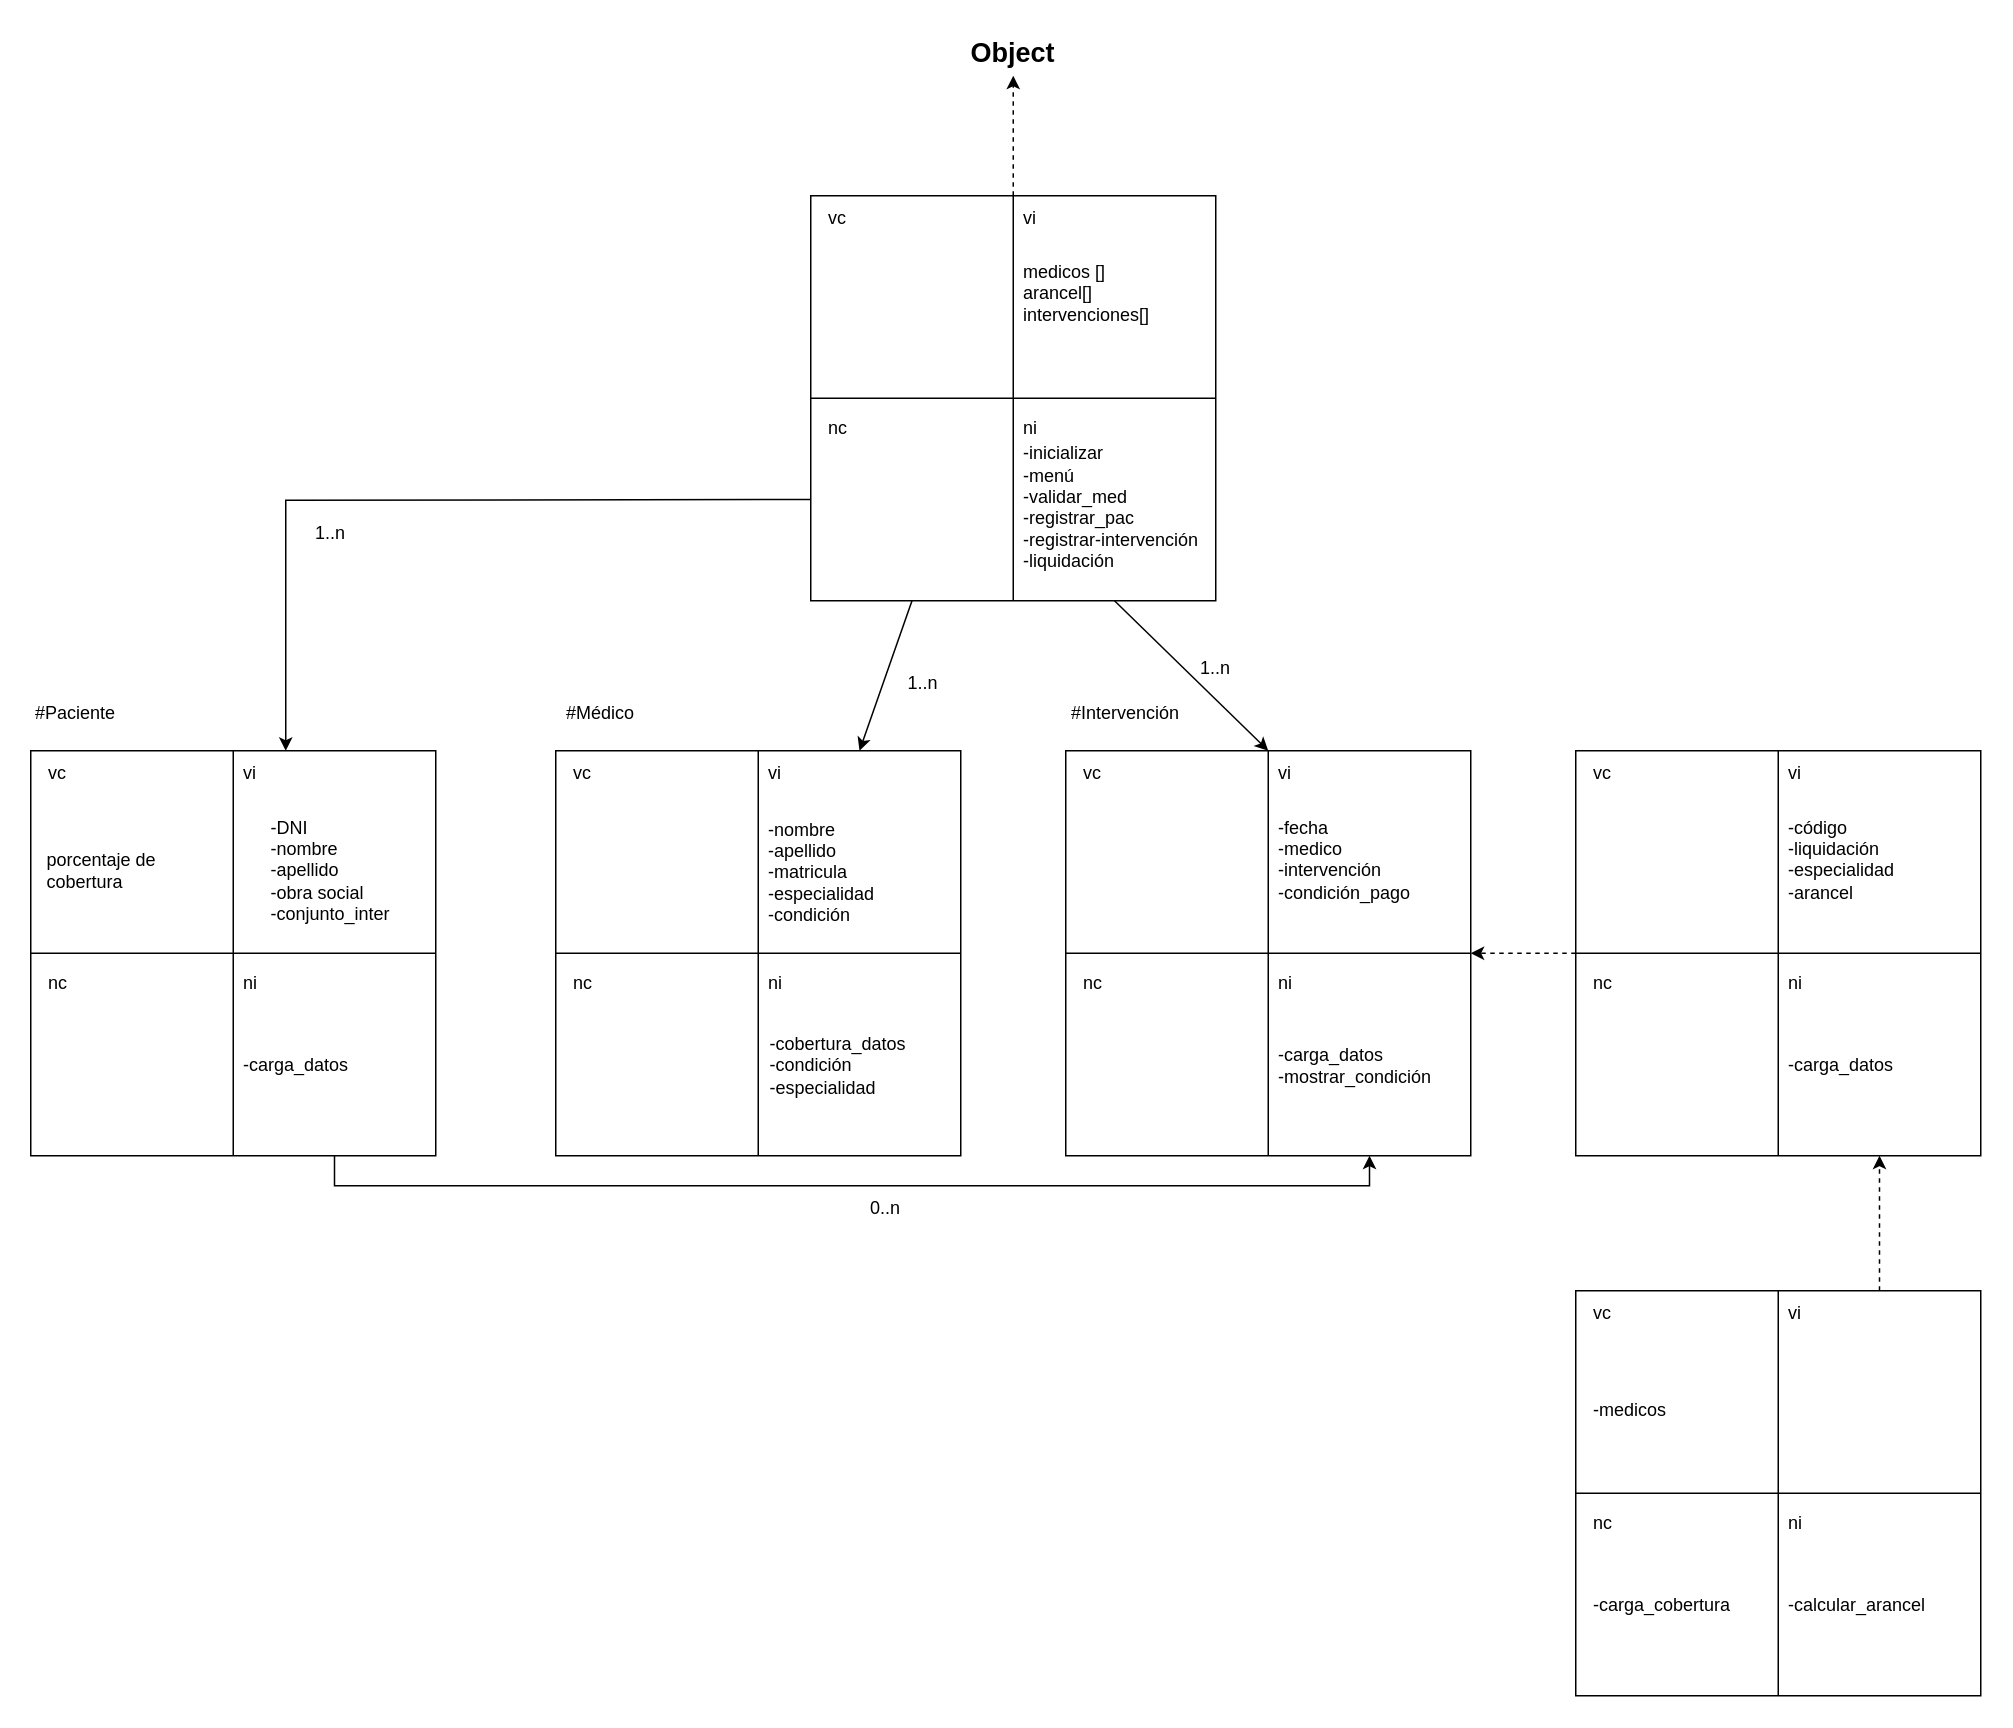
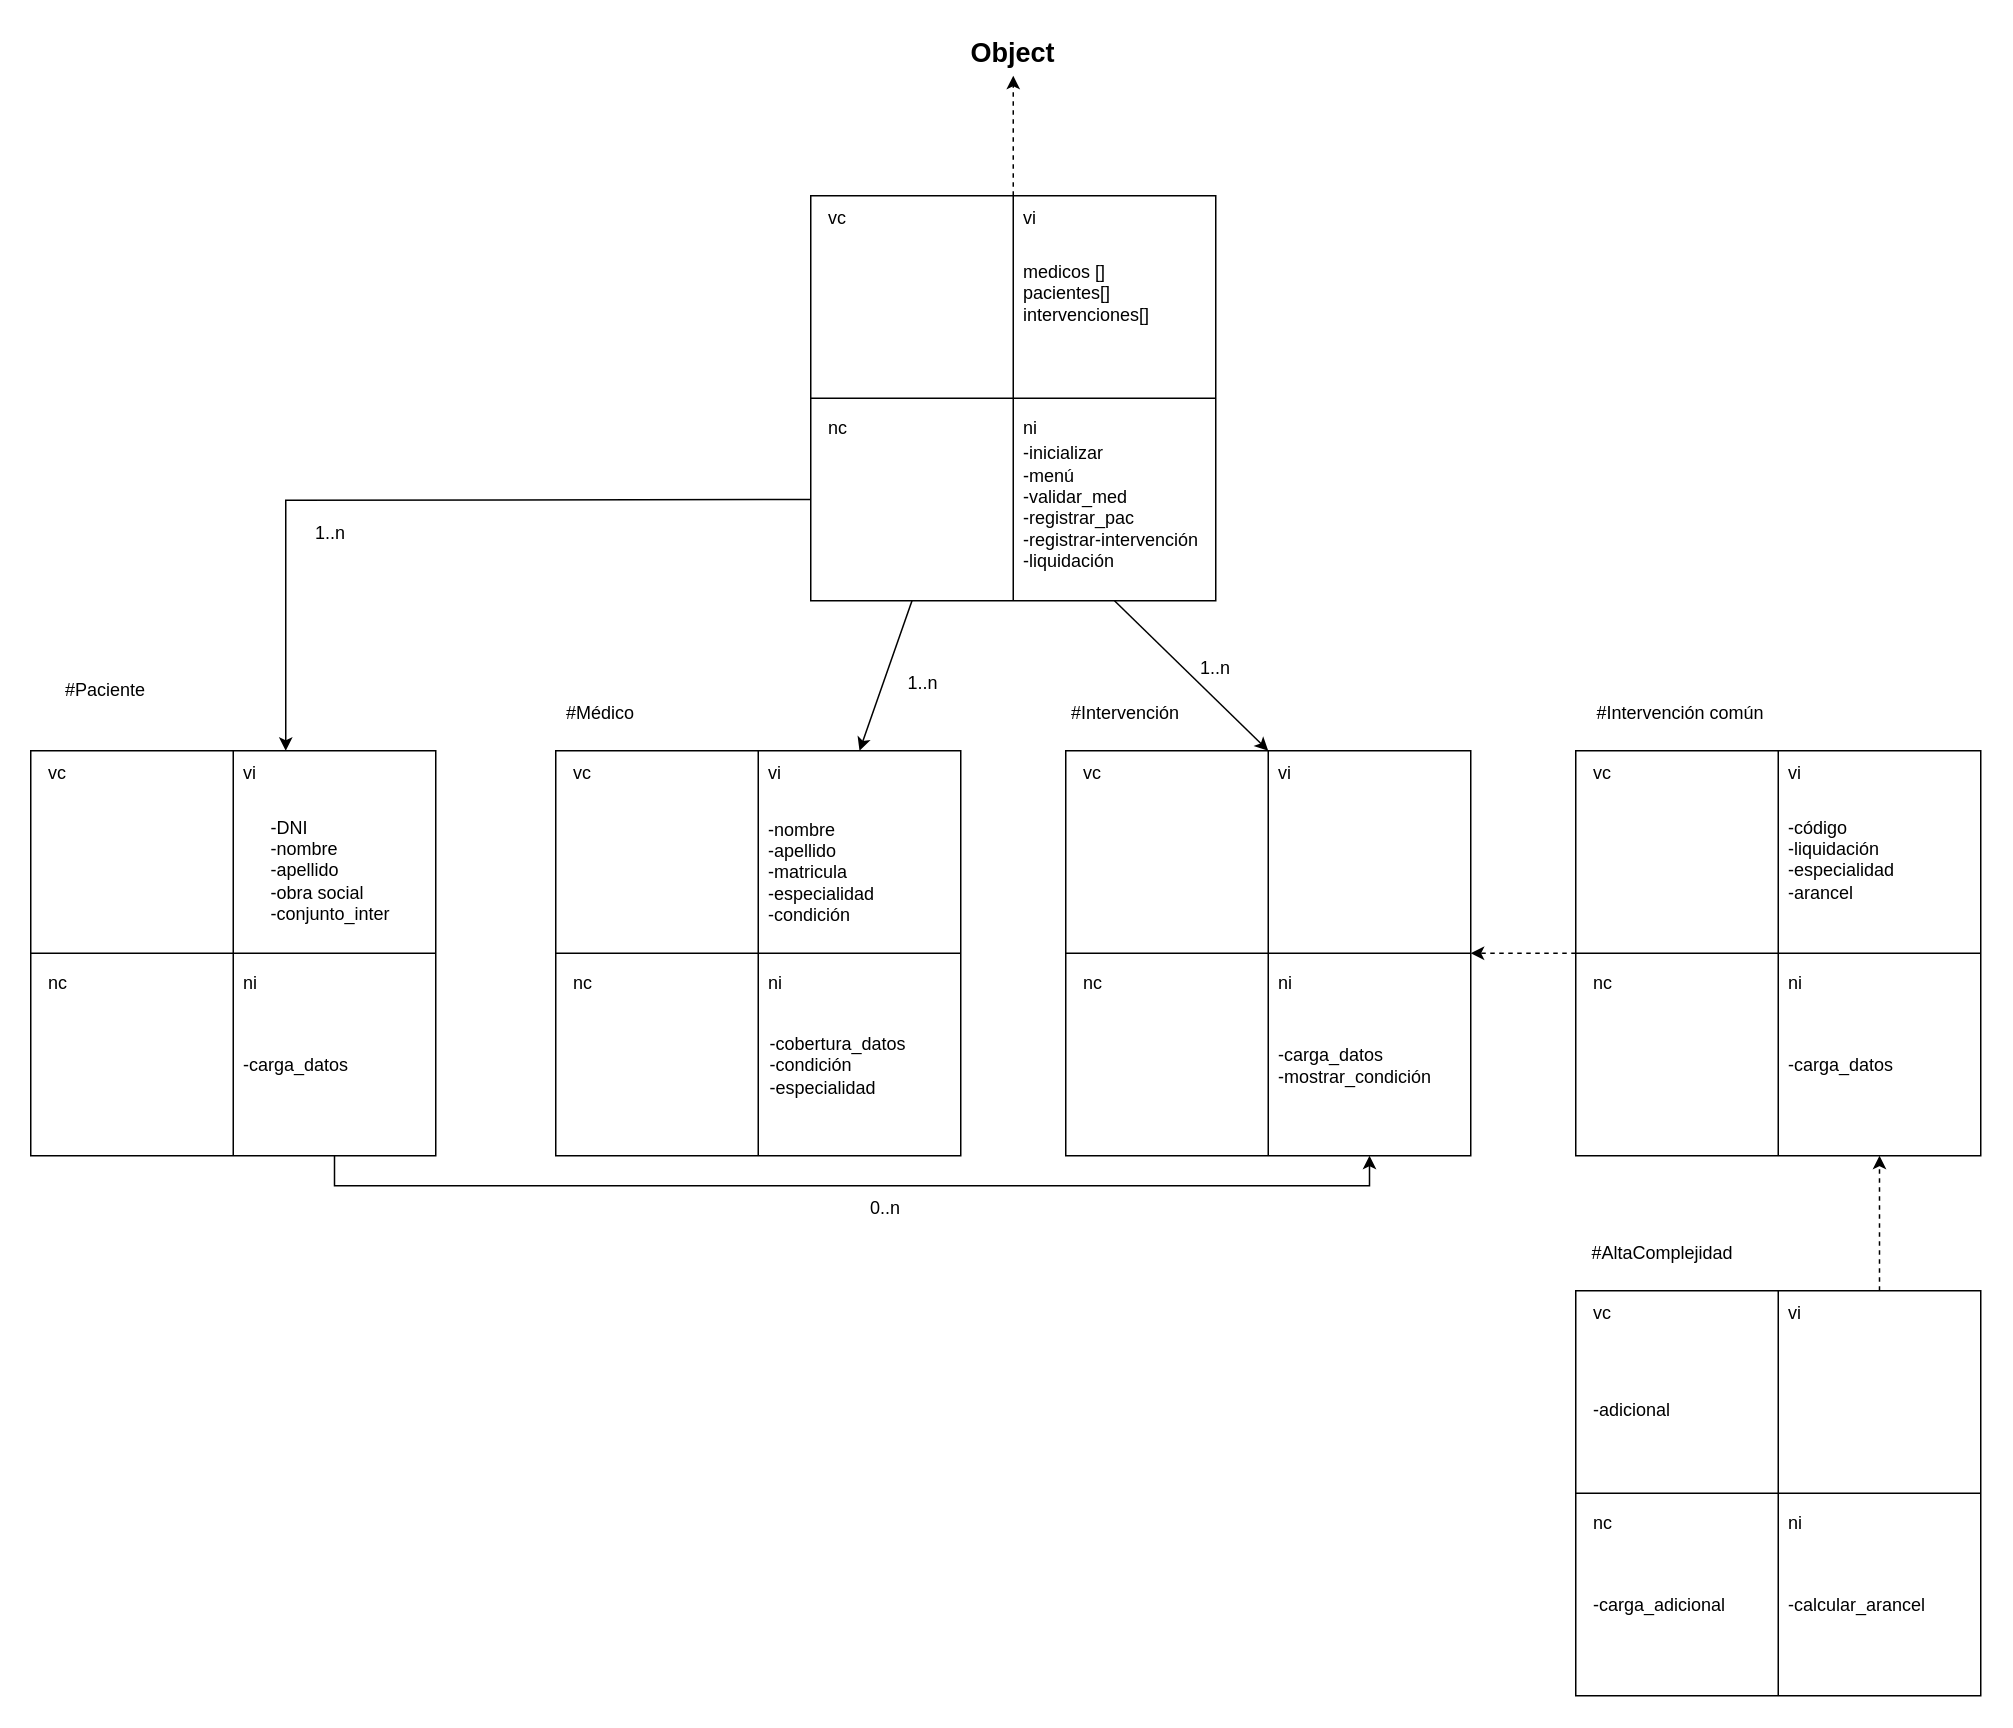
node "medicos [] arancel[] intervenciones[]": label "medicos [] arancel[] intervenciones[]" -> "medicos [] pacientes[] intervenciones[]"
node "#Paciente": moved (76, 713) -> (106, 691)
node "#Intervención común": added
node "porcentaje de cobertura": removed
node "-fecha -medico -intervención -condición_pago": removed
node "#AltaComplejidad": added
node "-medicos": label "-medicos" -> "-adicional"
node "-carga_cobertura": label "-carga_cobertura" -> "-carga_adicional"
